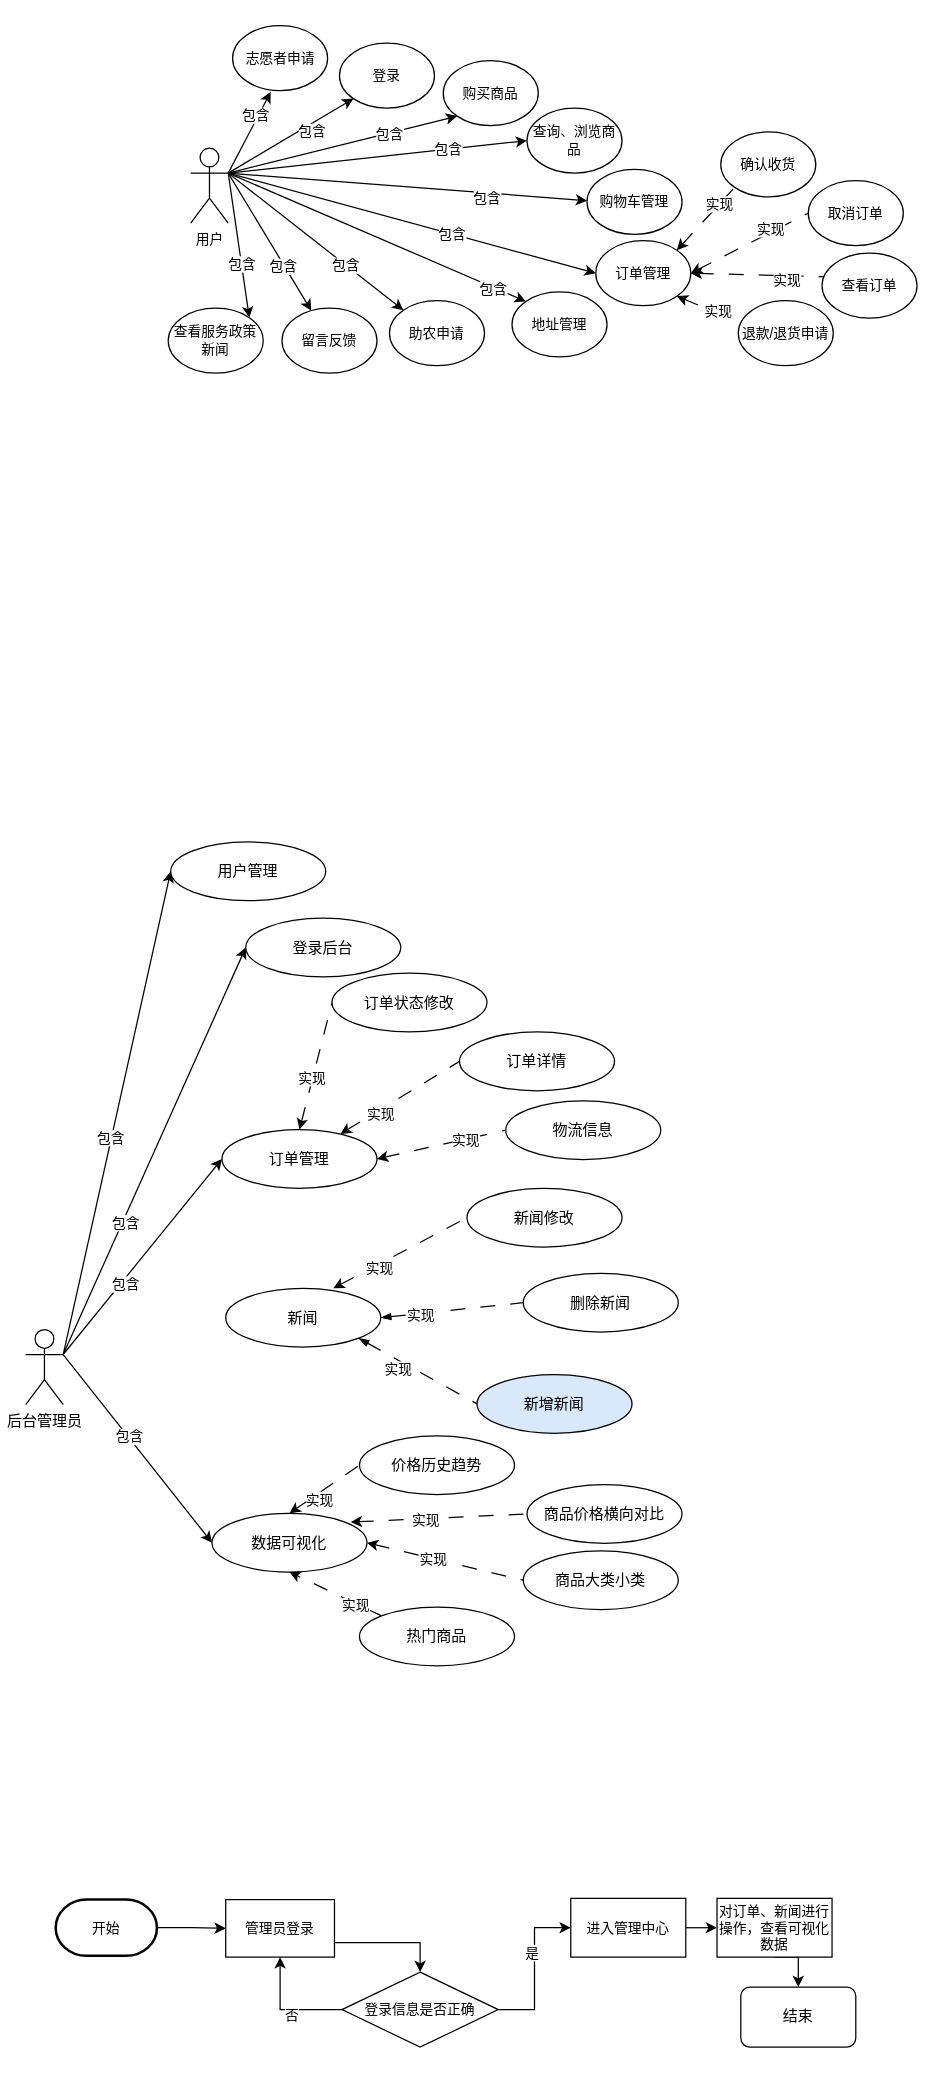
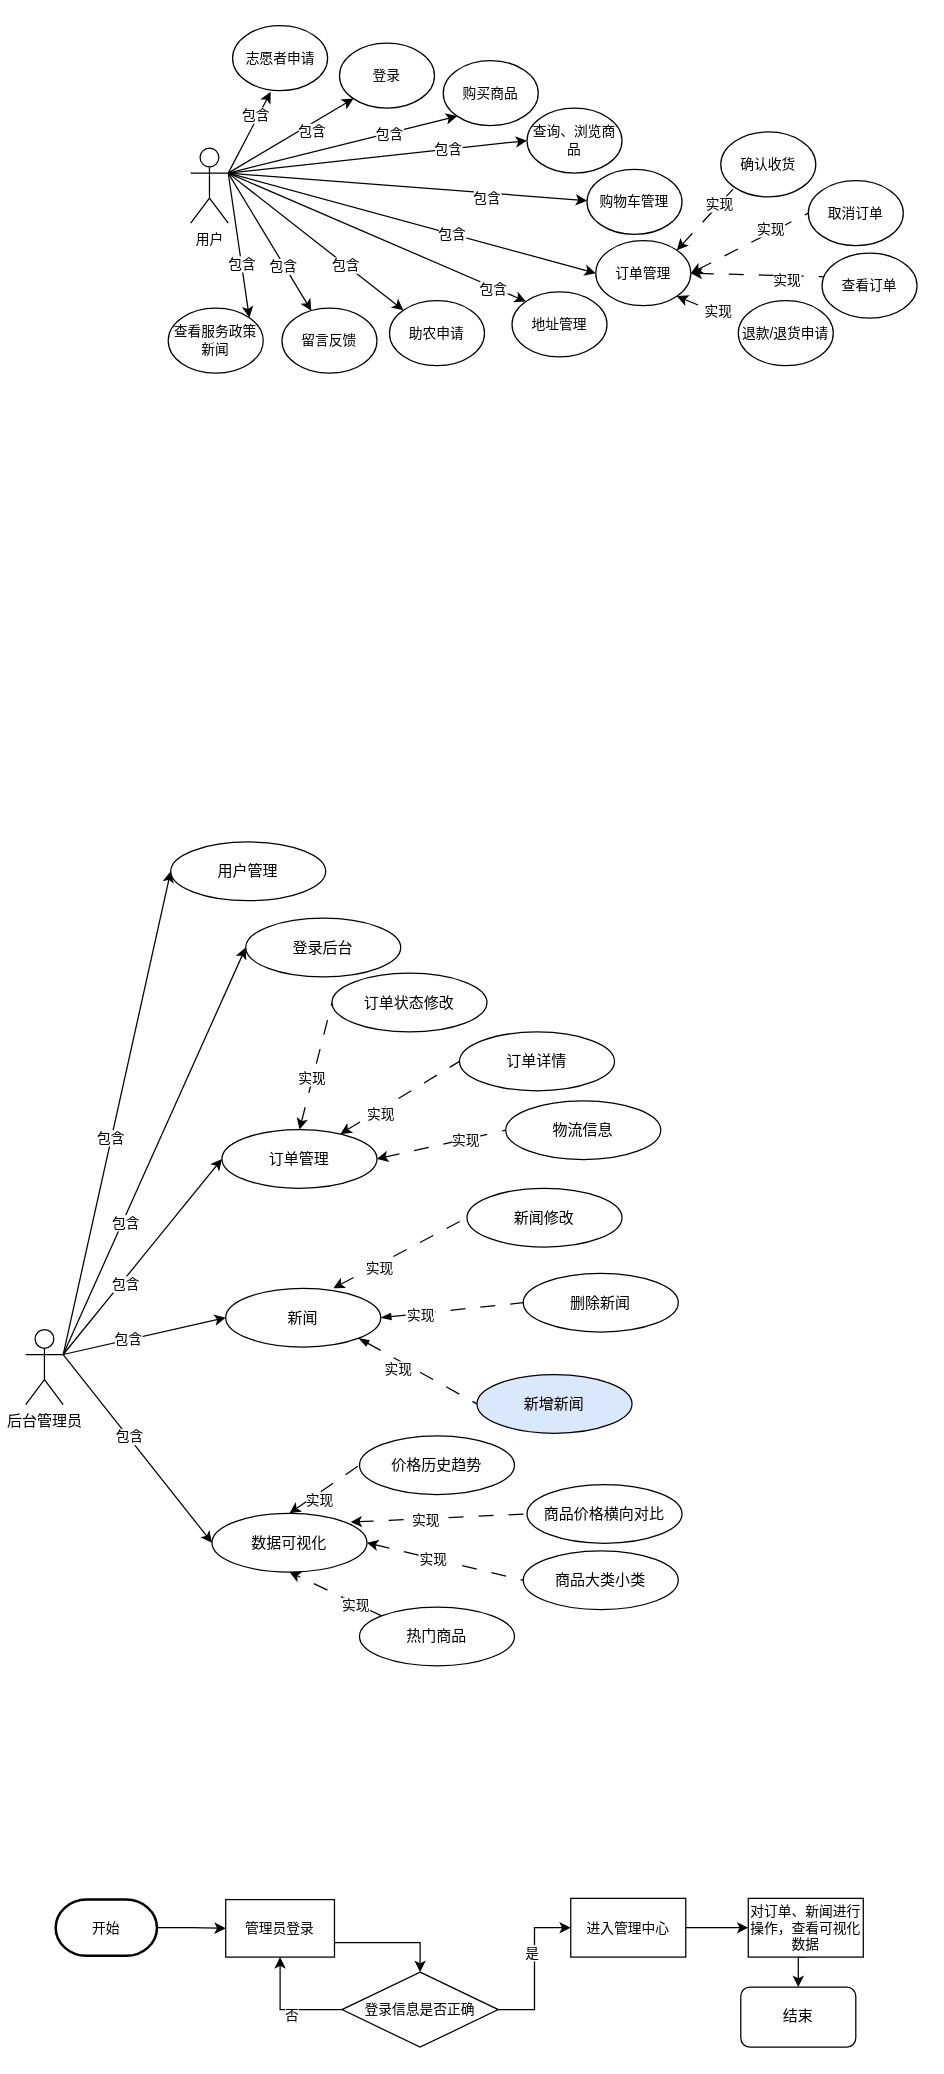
edge "后台管理员" -> "新闻": added, label "包含"
node "对订单、新闻进行操作，查看可视化数据": moved (774, 1928) -> (806, 1928)
